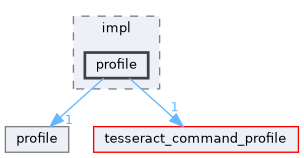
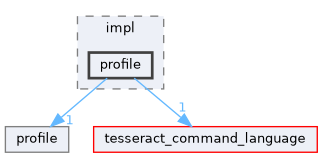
node "tesseract_command_profile": label "tesseract_command_profile" -> "tesseract_command_language"
